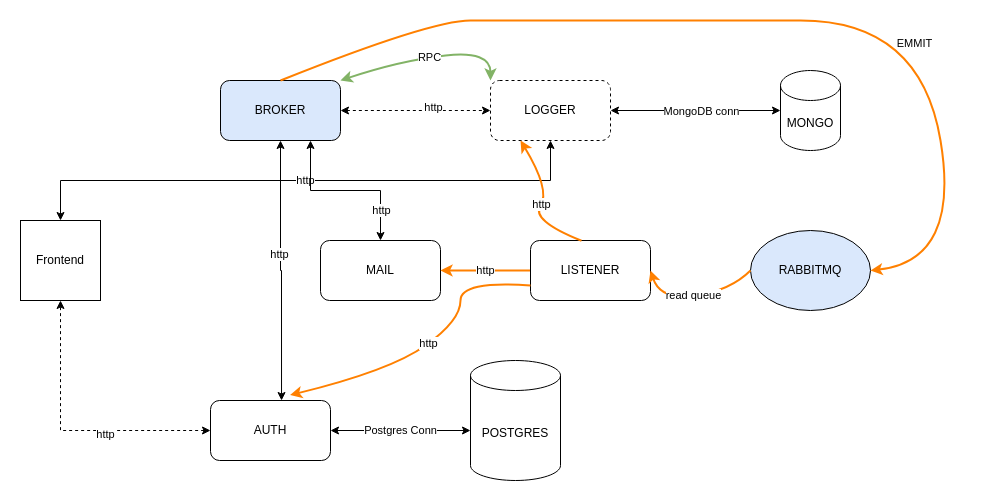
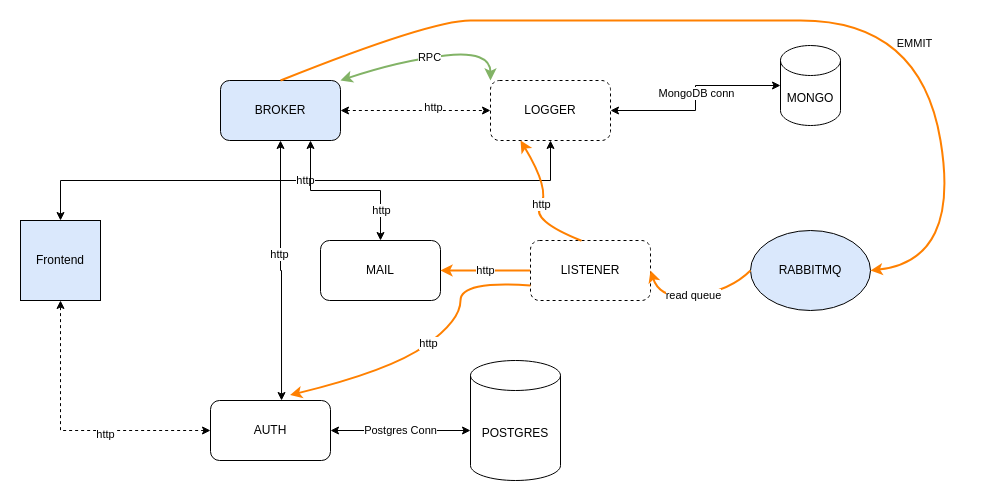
node "MONGO": moved (811, 111) -> (811, 86)
node "Frontend": fillcolor #ffffff -> #dae8fc
node "LISTENER": style solid -> dashed
